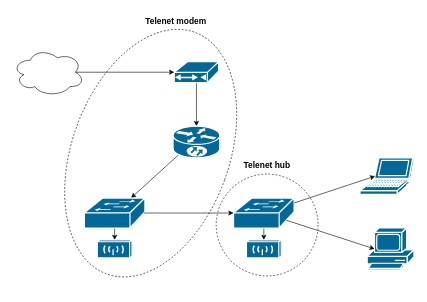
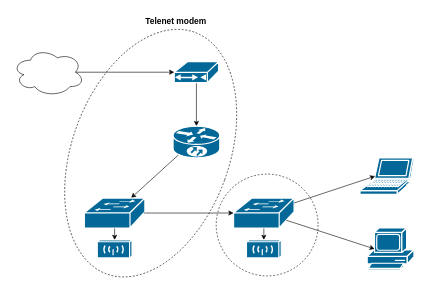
node "Telenet hub": removed
